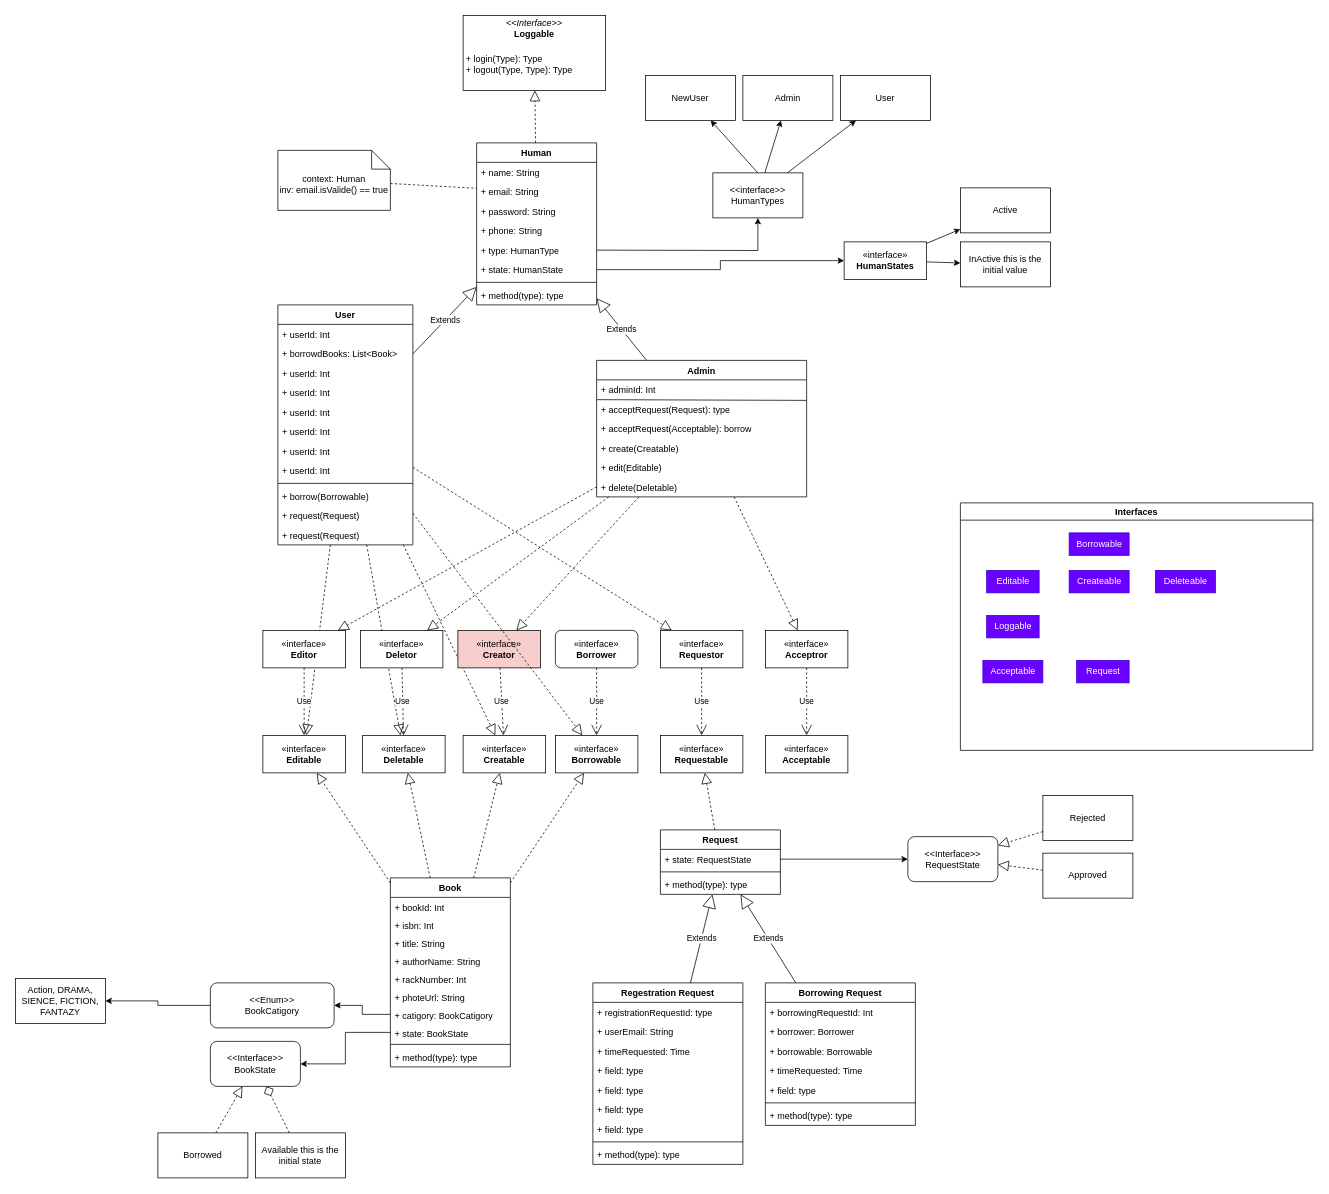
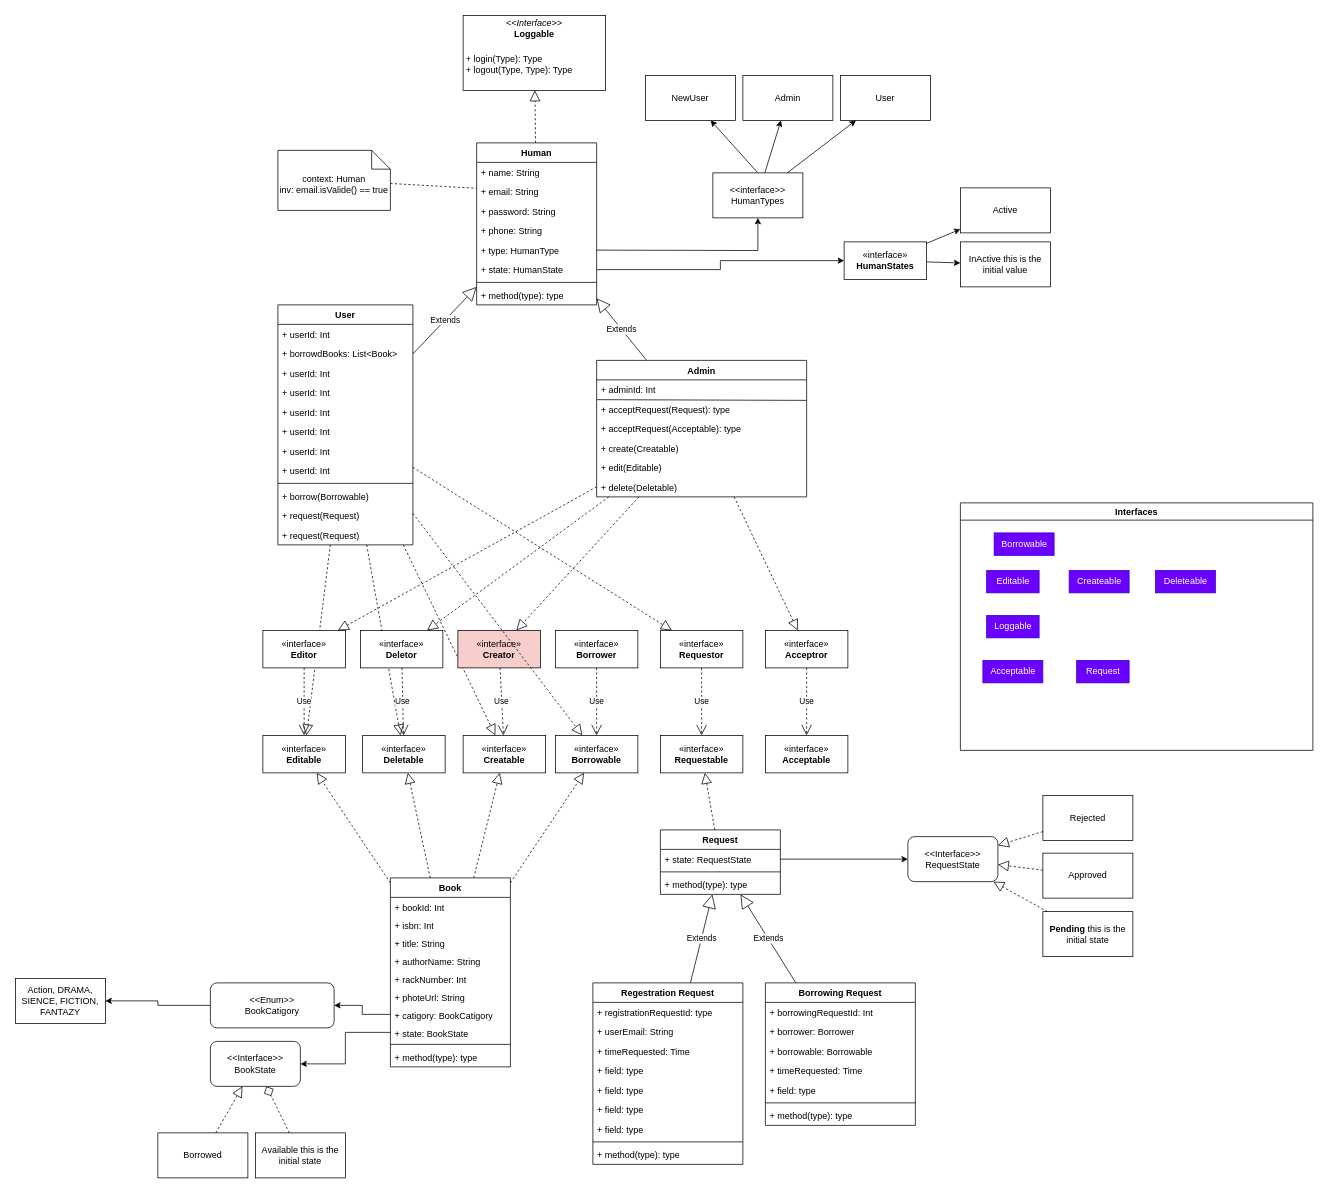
node "+ acceptRequest(Acceptable): borrow": label "+ acceptRequest(Acceptable): borrow" -> "+ acceptRequest(Acceptable): type"
node "Borrowable": moved (1099, 544) -> (1024, 544)
node "«interface» Borrower": shape rounded rectangle -> rectangle
edge "Pending this is the initial state" -> "<<Interface>> RequestState": added
node "Pending this is the initial state": added
